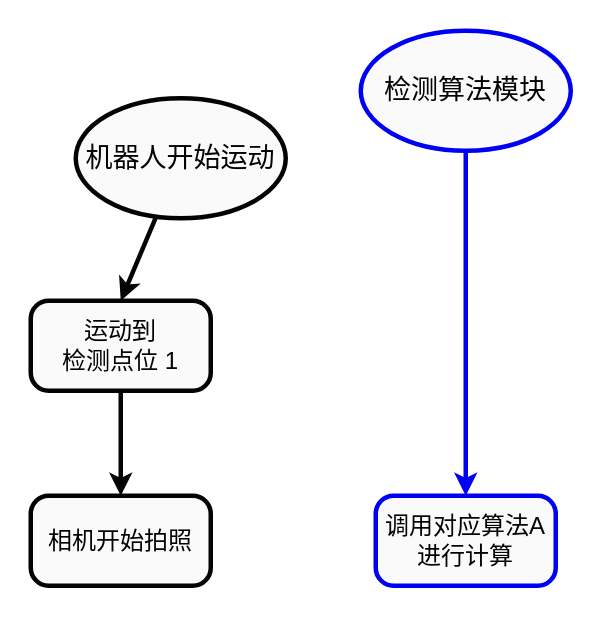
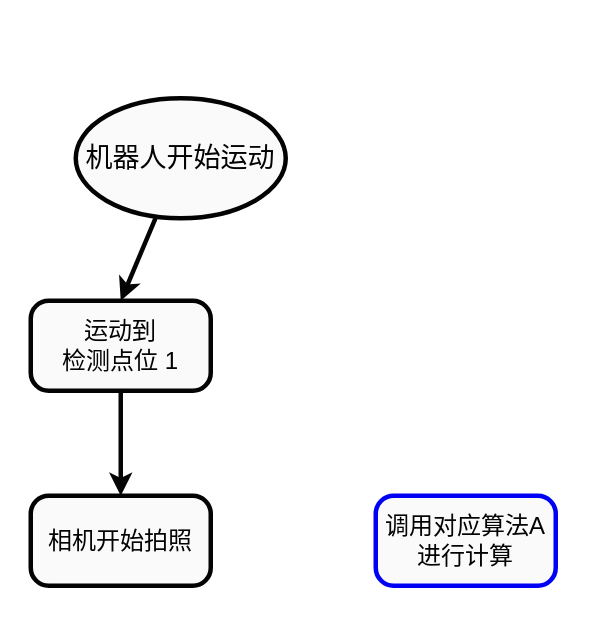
node "检测算法模块": removed
edge "检测算法模块" -> "调用对应算法A进行计算": removed
